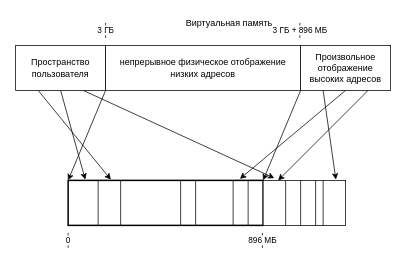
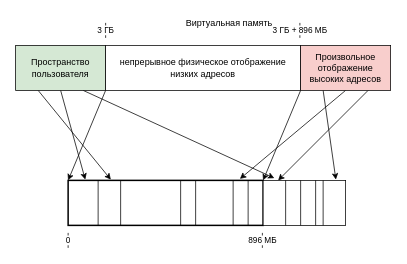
node "Пространство пользователя": fillcolor #ffffff -> #d5e8d4
node "Произвольное отображение высоких адресов": fillcolor #ffffff -> #f8cecc
